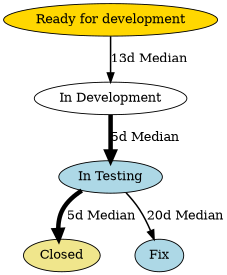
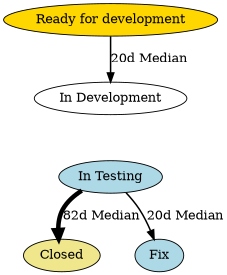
edge "Ready for development" -- "In Development": label "13d Median" -> "20d Median"
edge "In Development" -- "In Testing": removed, label "5d Median"
edge "In Testing" -- "Closed": label "5d Median" -> "82d Median"
